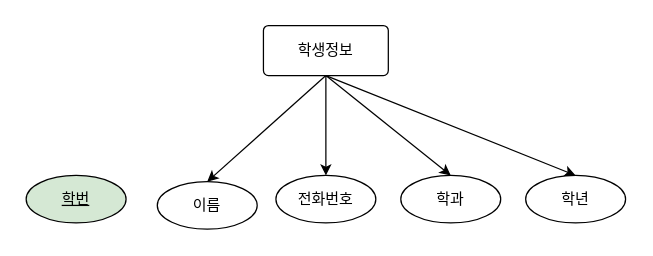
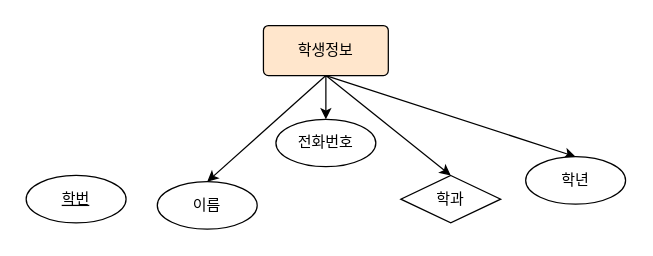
node "학생정보": fillcolor #ffffff -> #ffe6cc
node "학번": fillcolor #d5e8d4 -> #ffffff
node "전화번호": moved (326, 199) -> (326, 143)
node "학과": shape ellipse -> diamond
node "학년": moved (576, 199) -> (576, 181)
